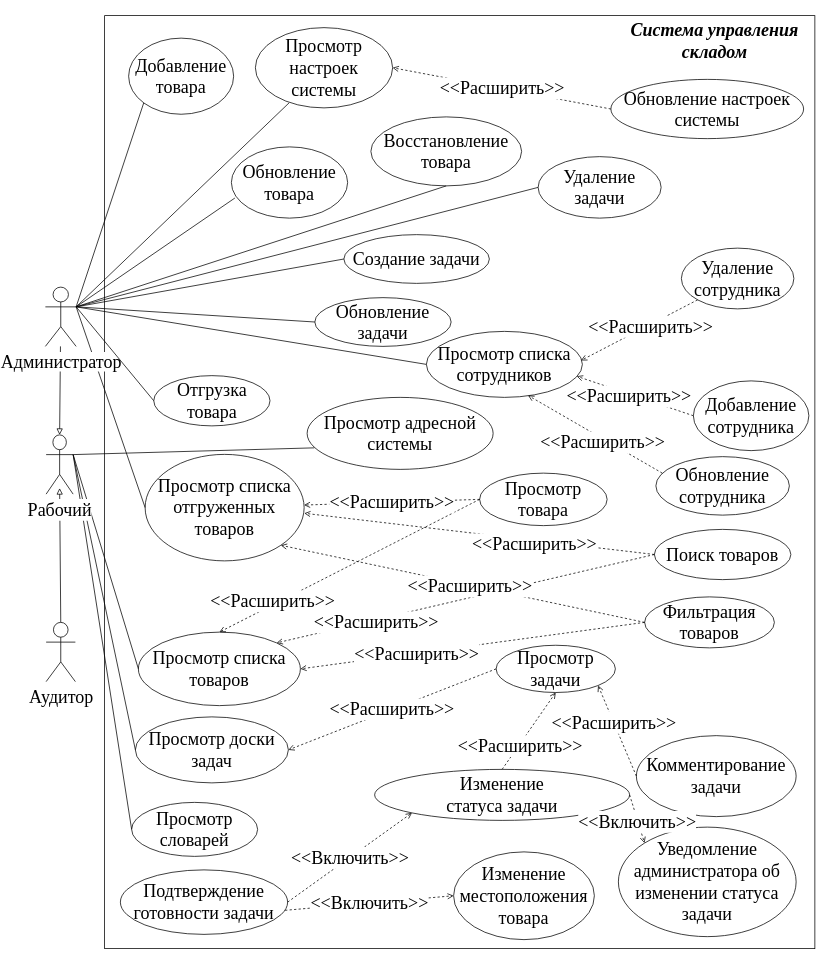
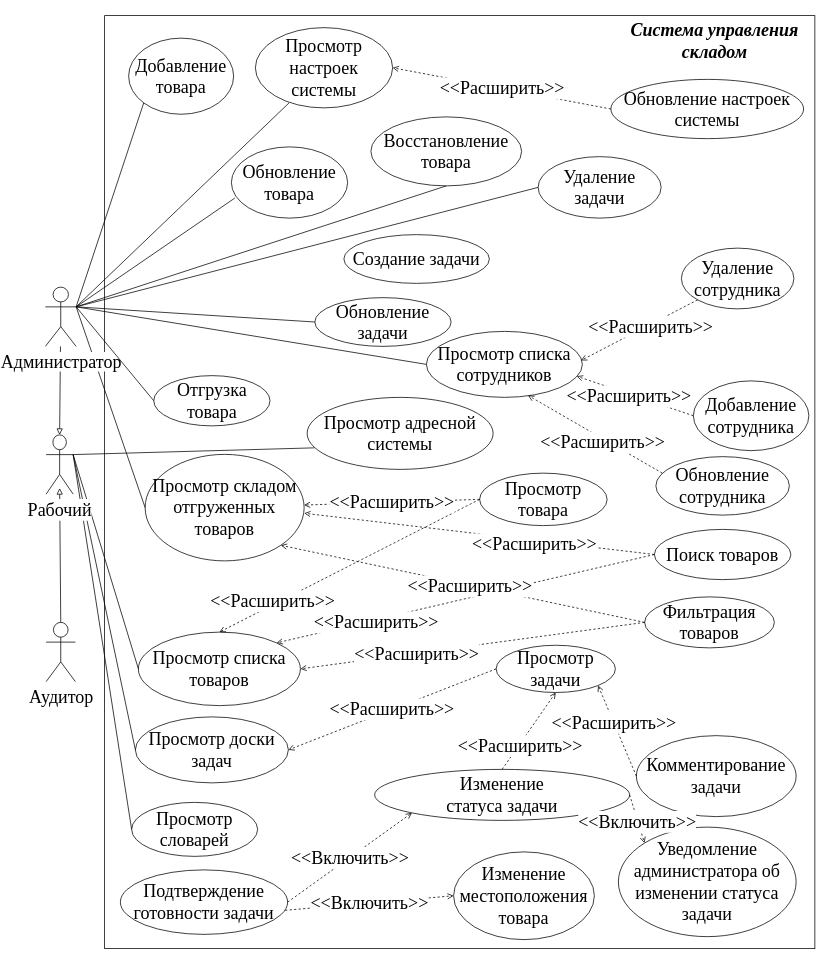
edge "Создание задачи" -- "Администратор": removed
node "Просмотр спискаотгруженных товаров": label "Просмотр спискаотгруженных товаров" -> "Просмотр складомотгруженных товаров"
